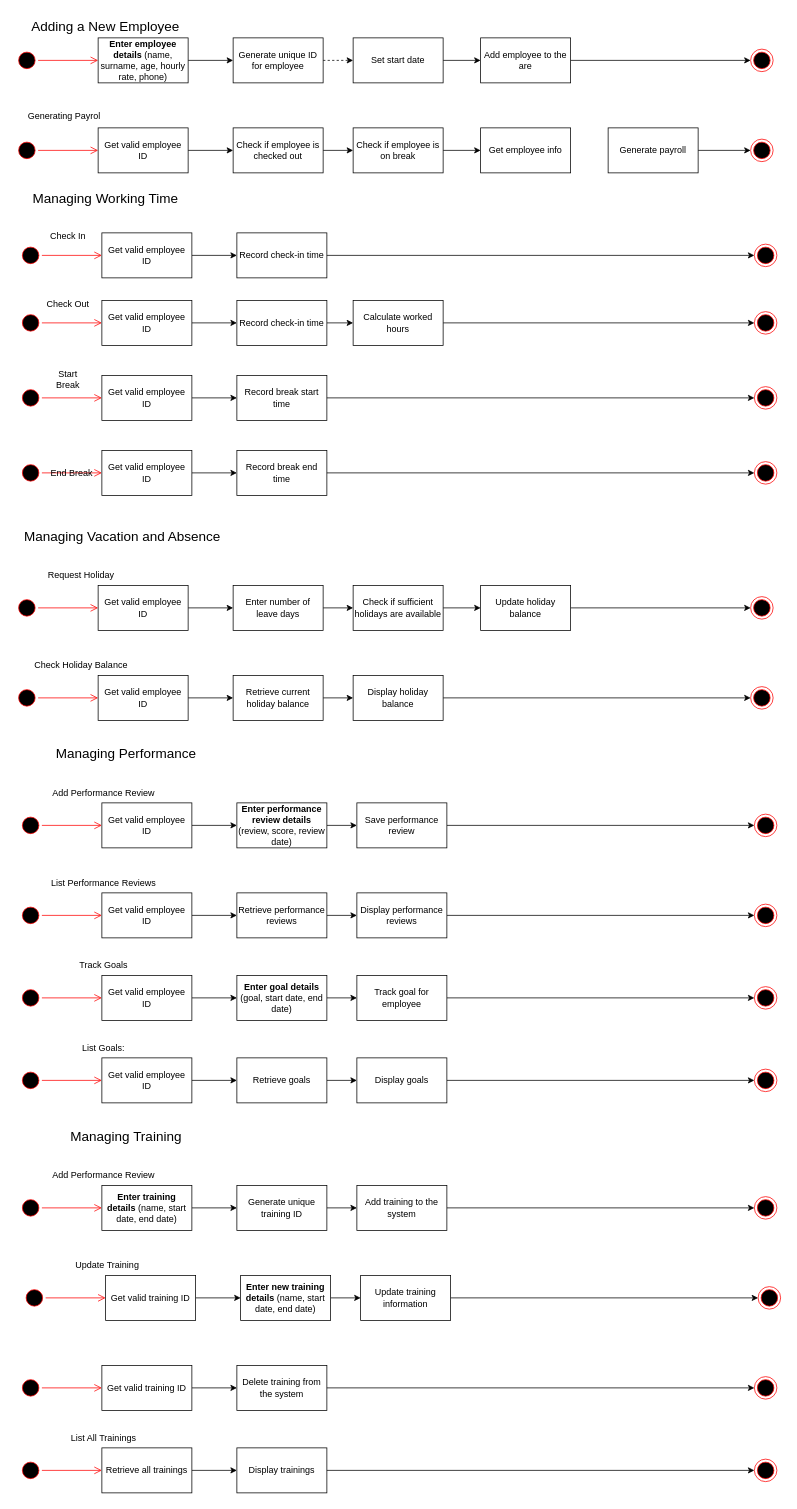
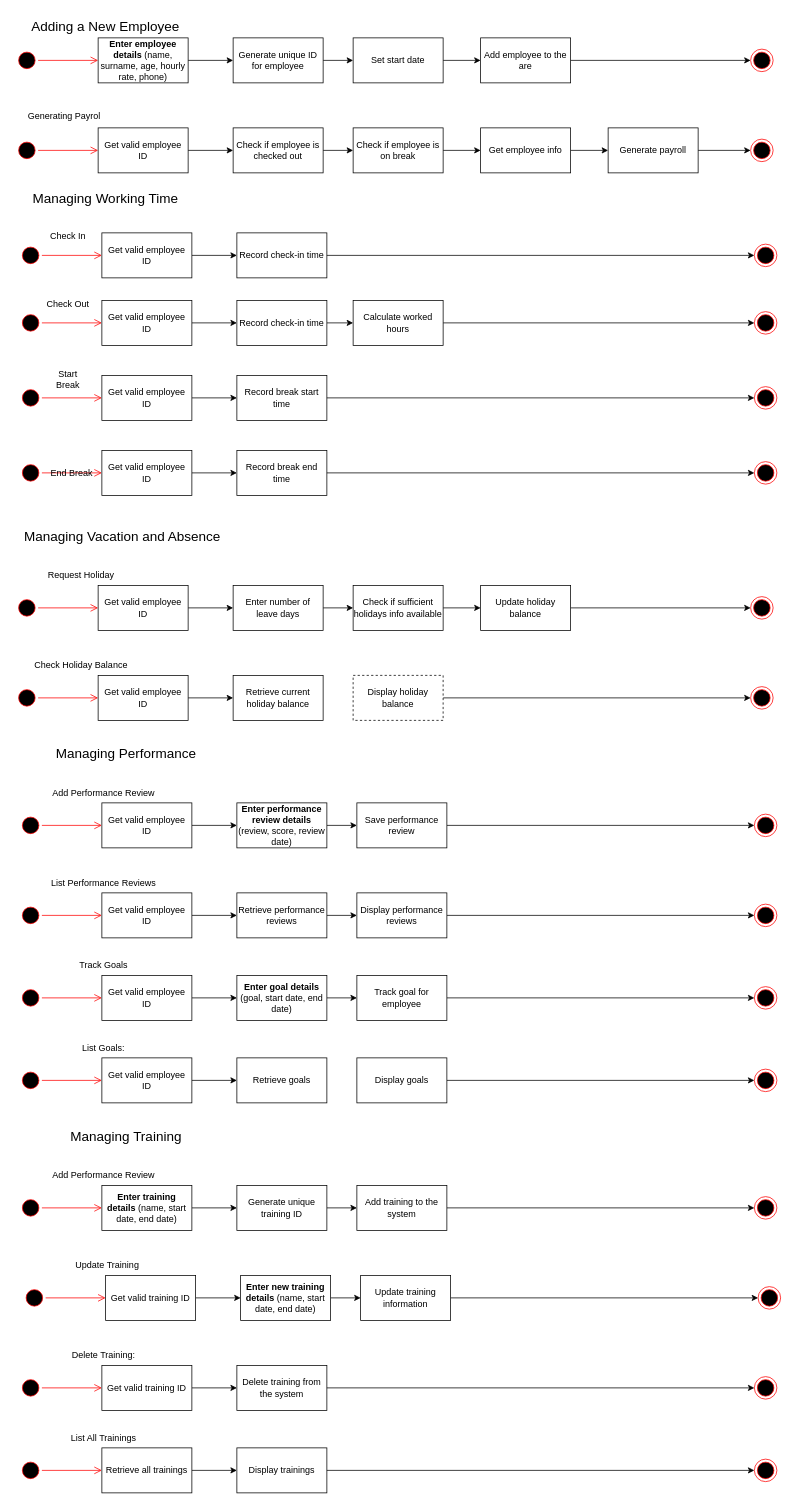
edge "Generate unique ID for employee" -> "Set start date": style dashed -> solid
edge "Get employee info" -> "Generate payroll": added
node "Check if sufficient holidays are available": label "Check if sufficient holidays are available" -> "Check if sufficient holidays info available"
edge "Retrieve current holiday balance" -> "Display holiday balance": removed
node "Display holiday balance": style solid -> dashed
edge "Retrieve goals" -> "Display goals": removed
node "Delete Training:": added
